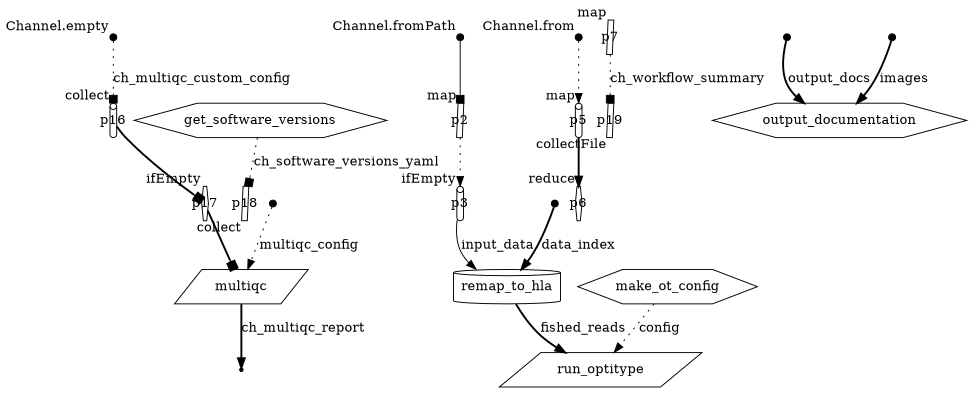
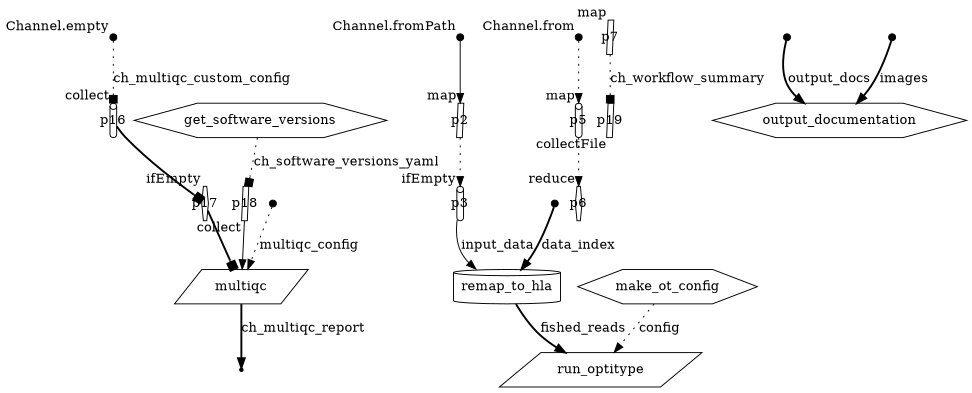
edge "Channel.fromPath" -> "p2 map": arrowhead box -> normal
edge "p5 map" -> "p6 reduce": style bold -> dotted
edge "p18 collect" -> "multiqc": added
